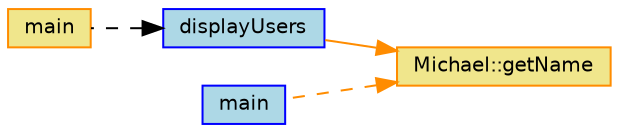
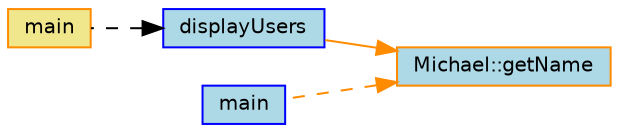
node "Michael::getName": fillcolor khaki -> lightblue
